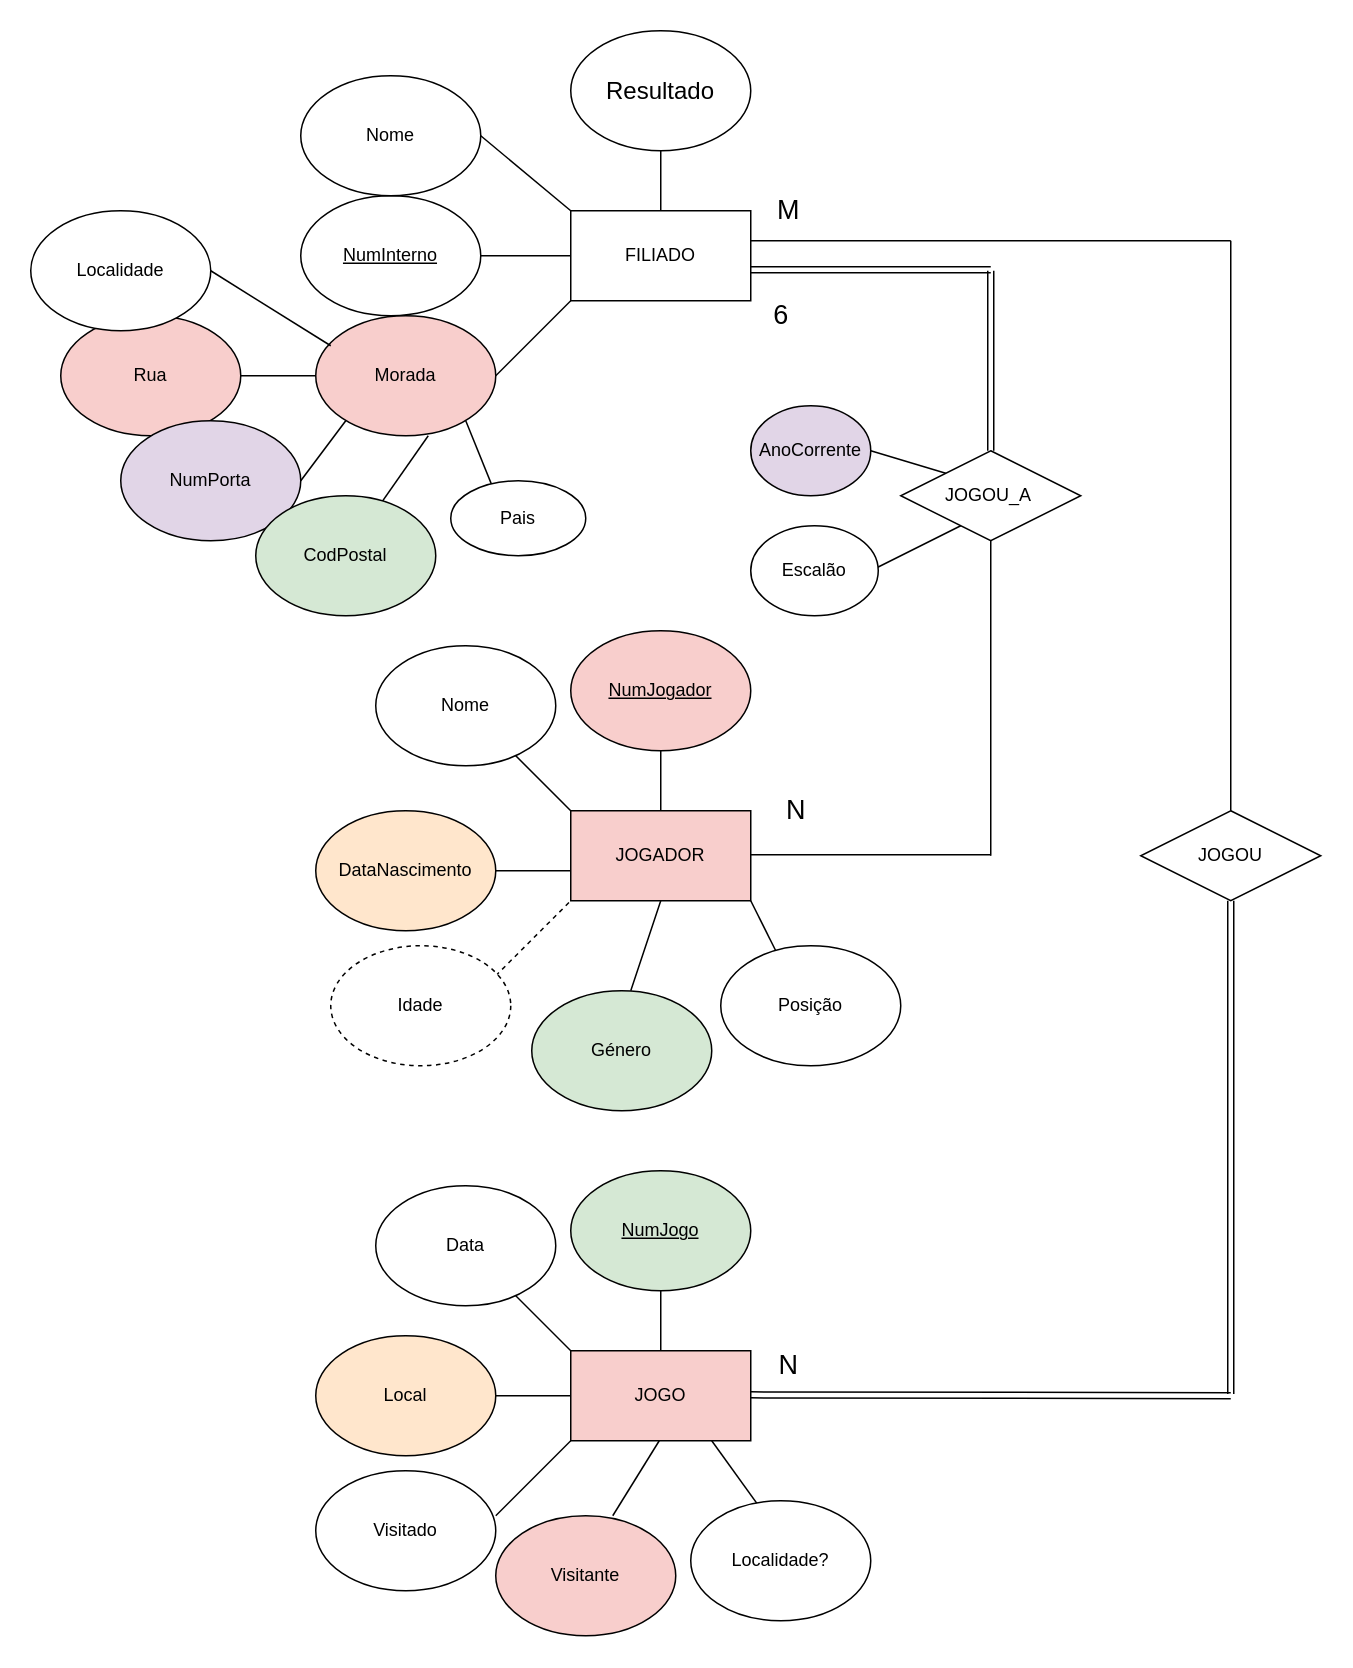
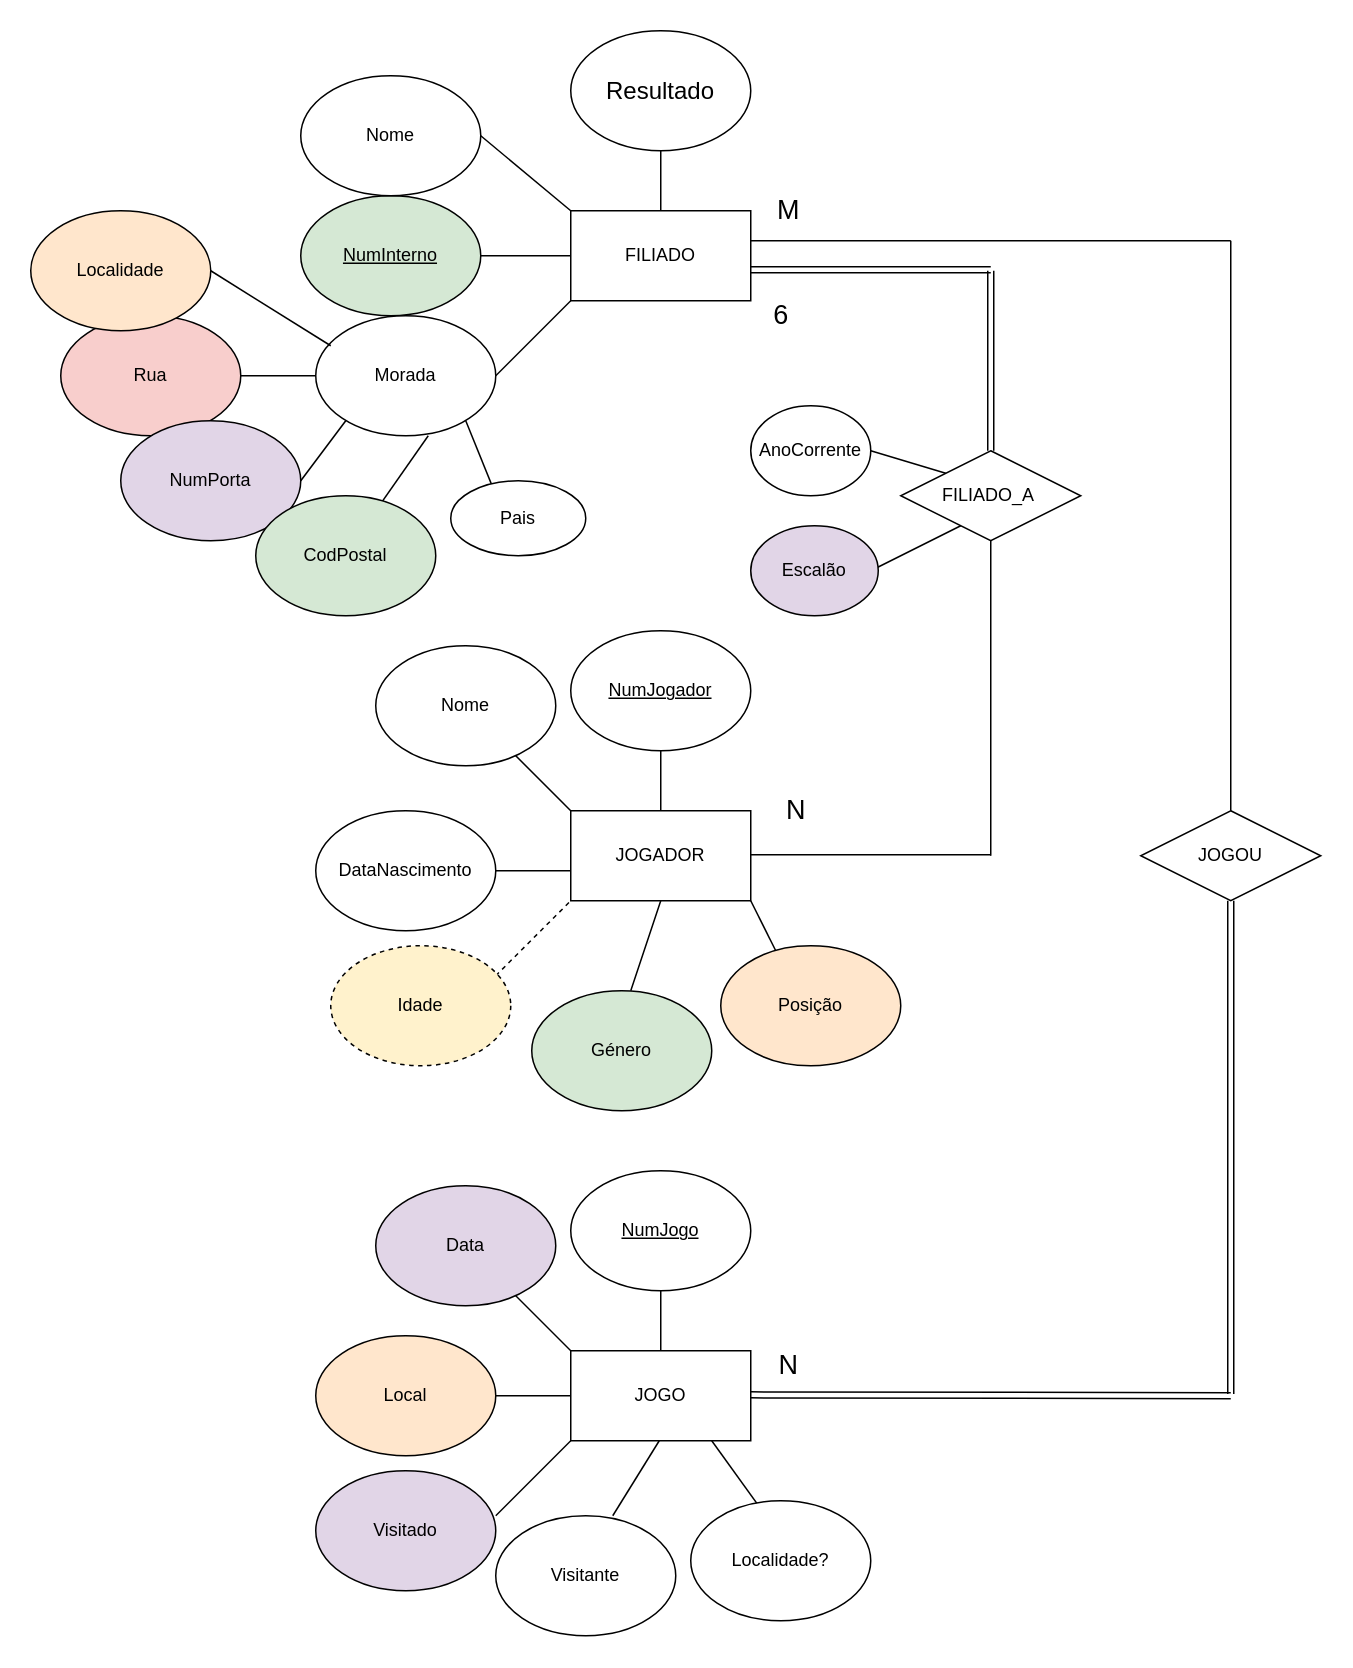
node "NumInterno": fillcolor #ffffff -> #d5e8d4
node "Localidade": fillcolor #ffffff -> #ffe6cc
node "Morada": fillcolor #f8cecc -> #ffffff
node "AnoCorrente": fillcolor #e1d5e7 -> #ffffff
node "JOGOU_A": label "JOGOU_A" -> "FILIADO_A"
node "Escalão": fillcolor #ffffff -> #e1d5e7
node "NumJogador": fillcolor #f8cecc -> #ffffff
node "JOGADOR": fillcolor #f8cecc -> #ffffff
node "DataNascimento": fillcolor #ffe6cc -> #ffffff
node "Idade": fillcolor #ffffff -> #fff2cc
node "Posição": fillcolor #ffffff -> #ffe6cc
node "NumJogo": fillcolor #d5e8d4 -> #ffffff
node "Data": fillcolor #ffffff -> #e1d5e7
node "JOGO": fillcolor #f8cecc -> #ffffff
node "Visitado": fillcolor #ffffff -> #e1d5e7
node "Visitante": fillcolor #f8cecc -> #ffffff
